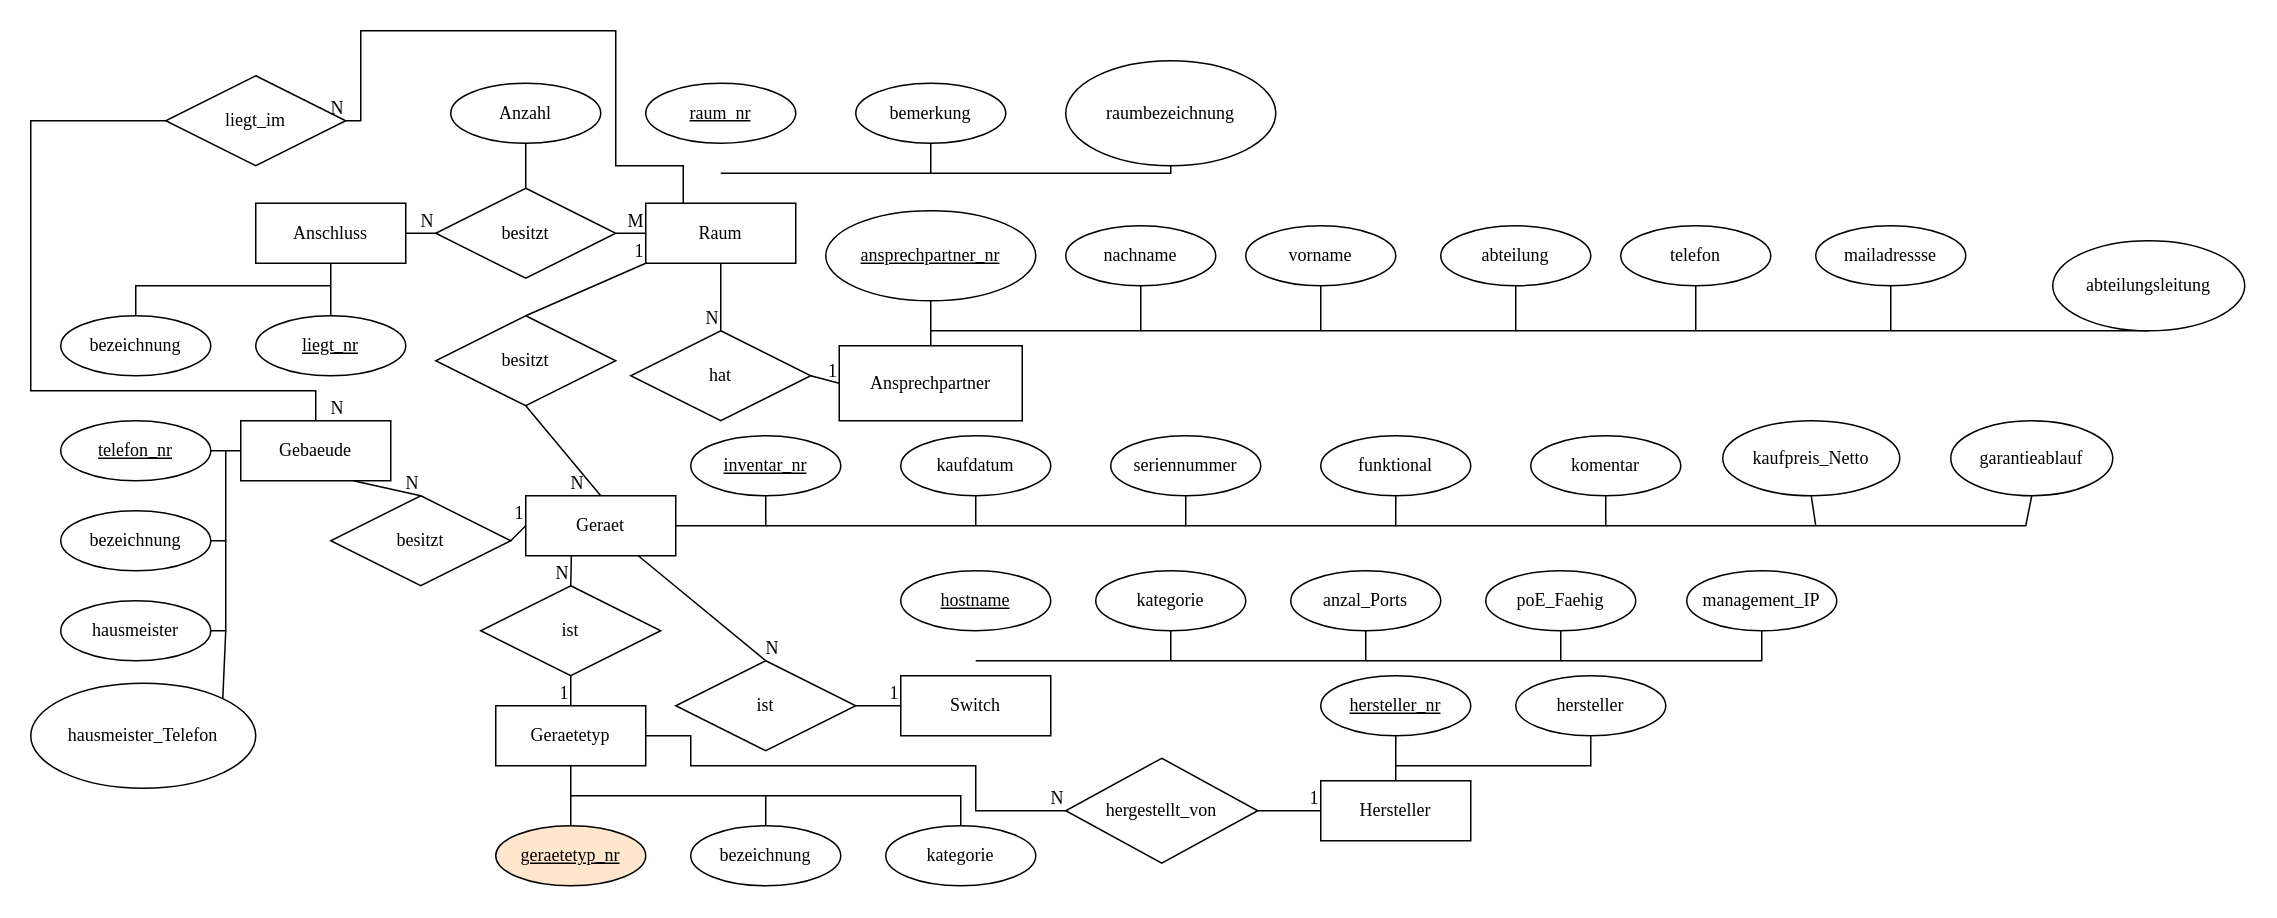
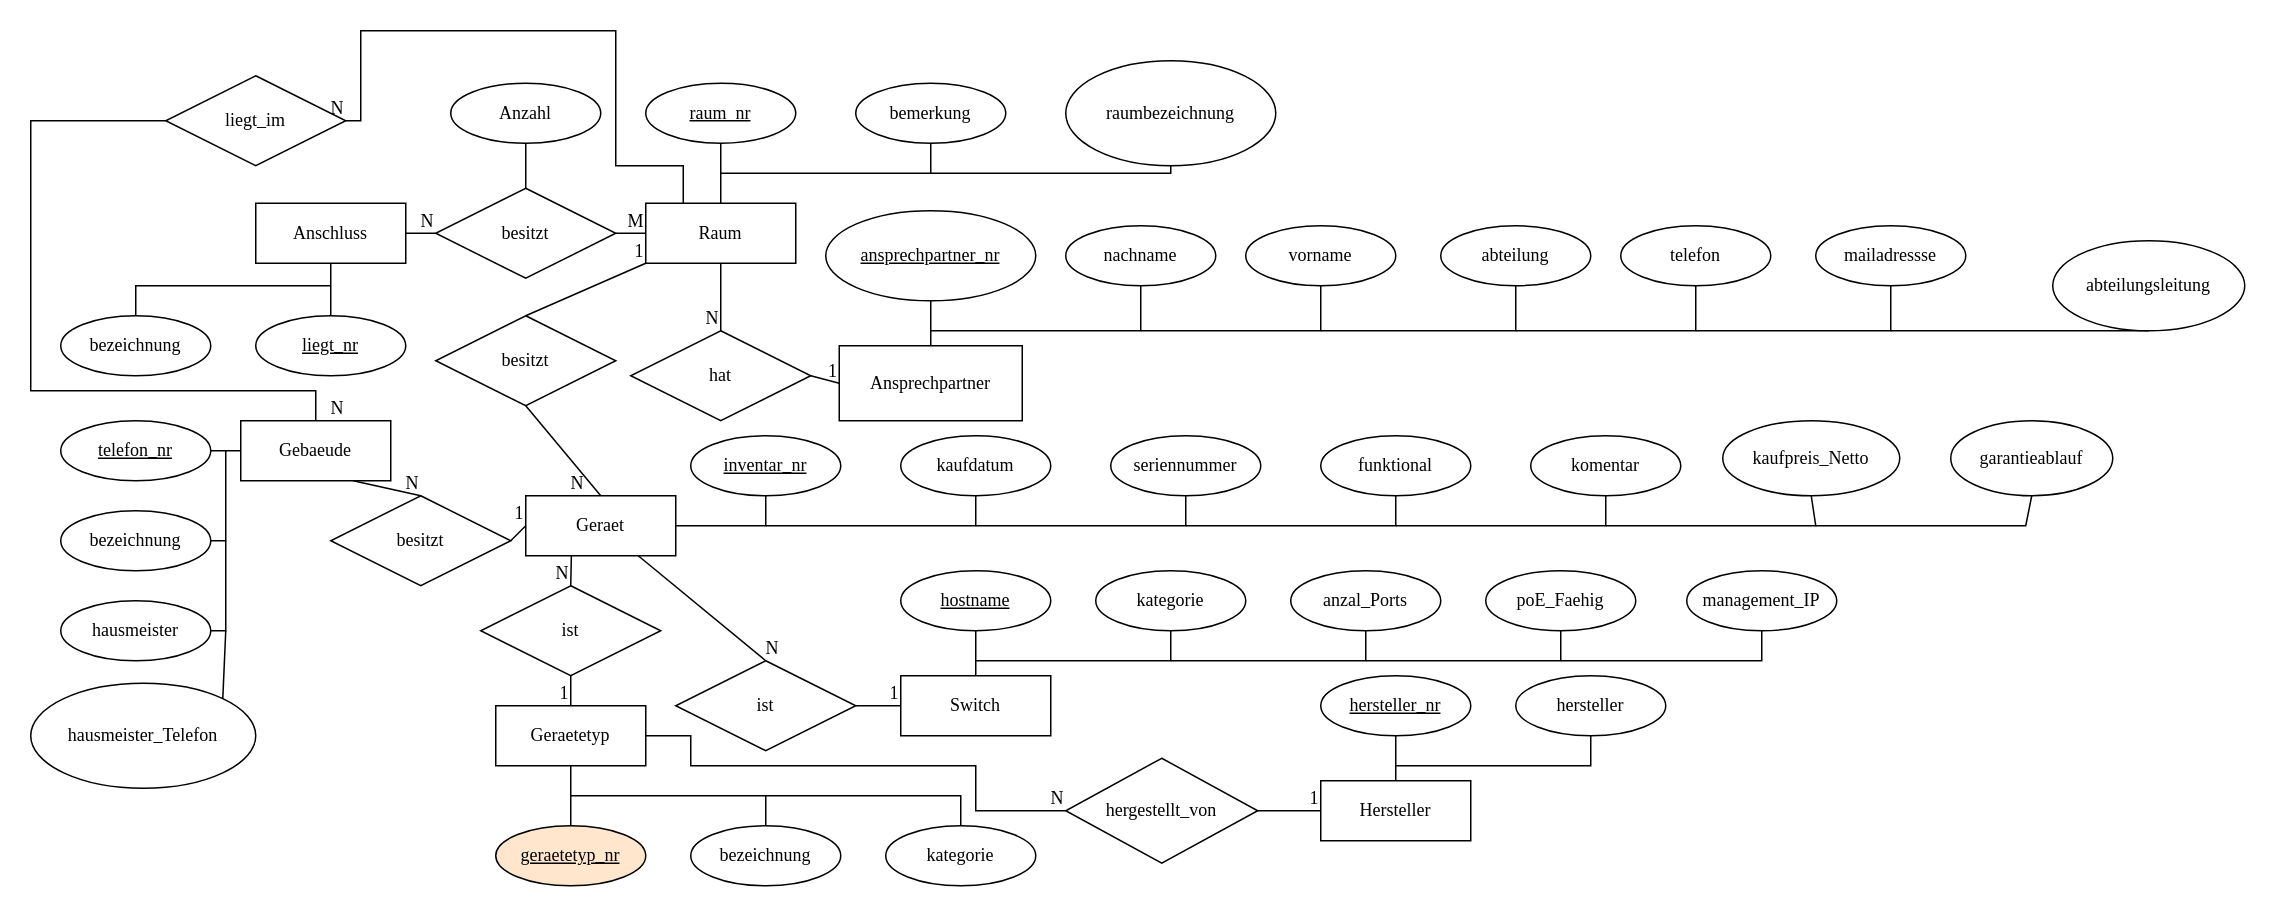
edge "raum_nr" -- "Raum": added
edge "hostname" -- "Switch": added
